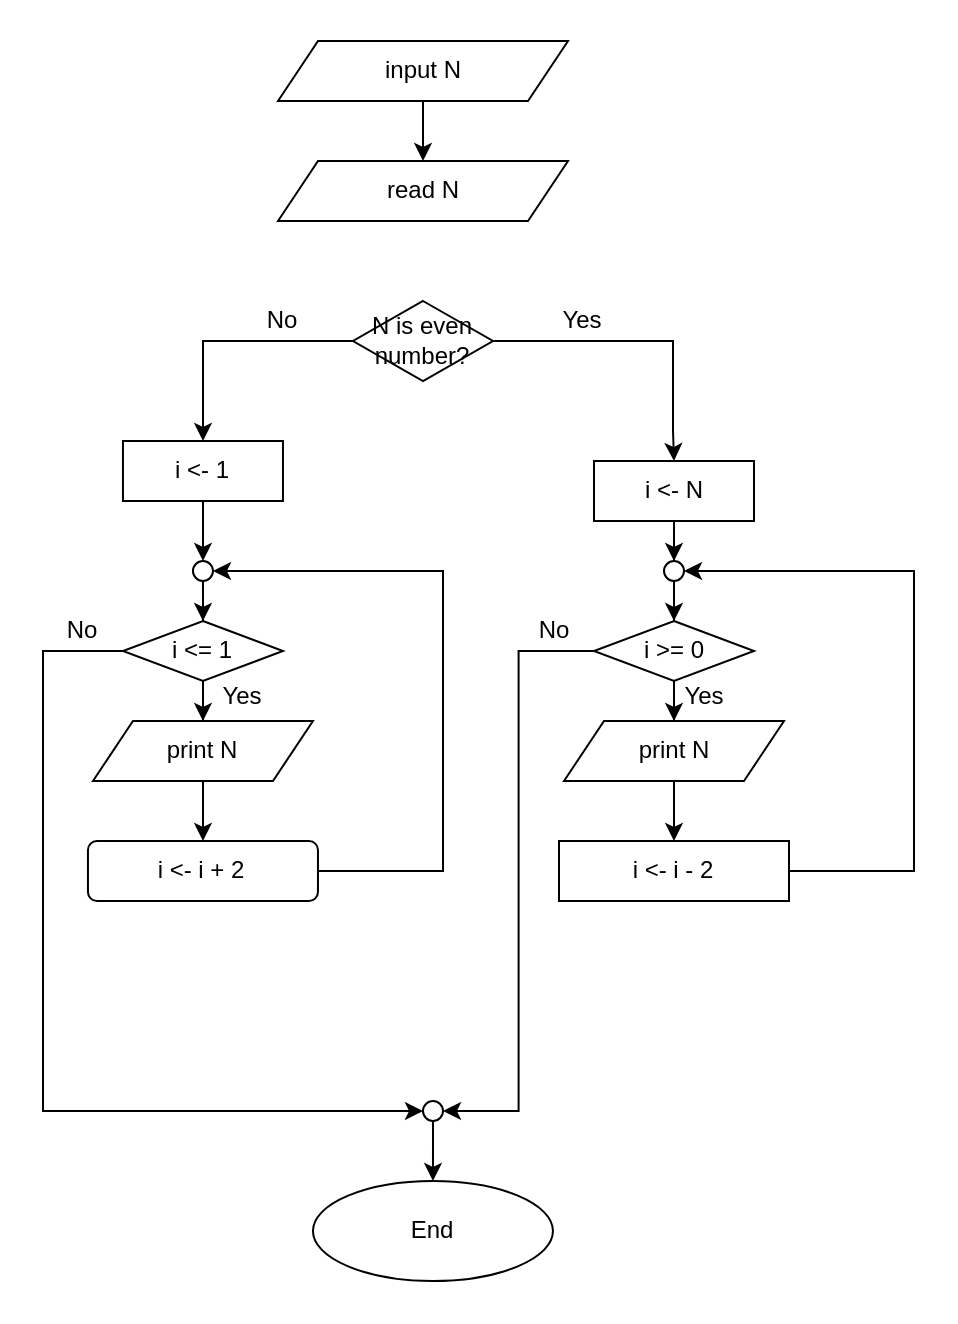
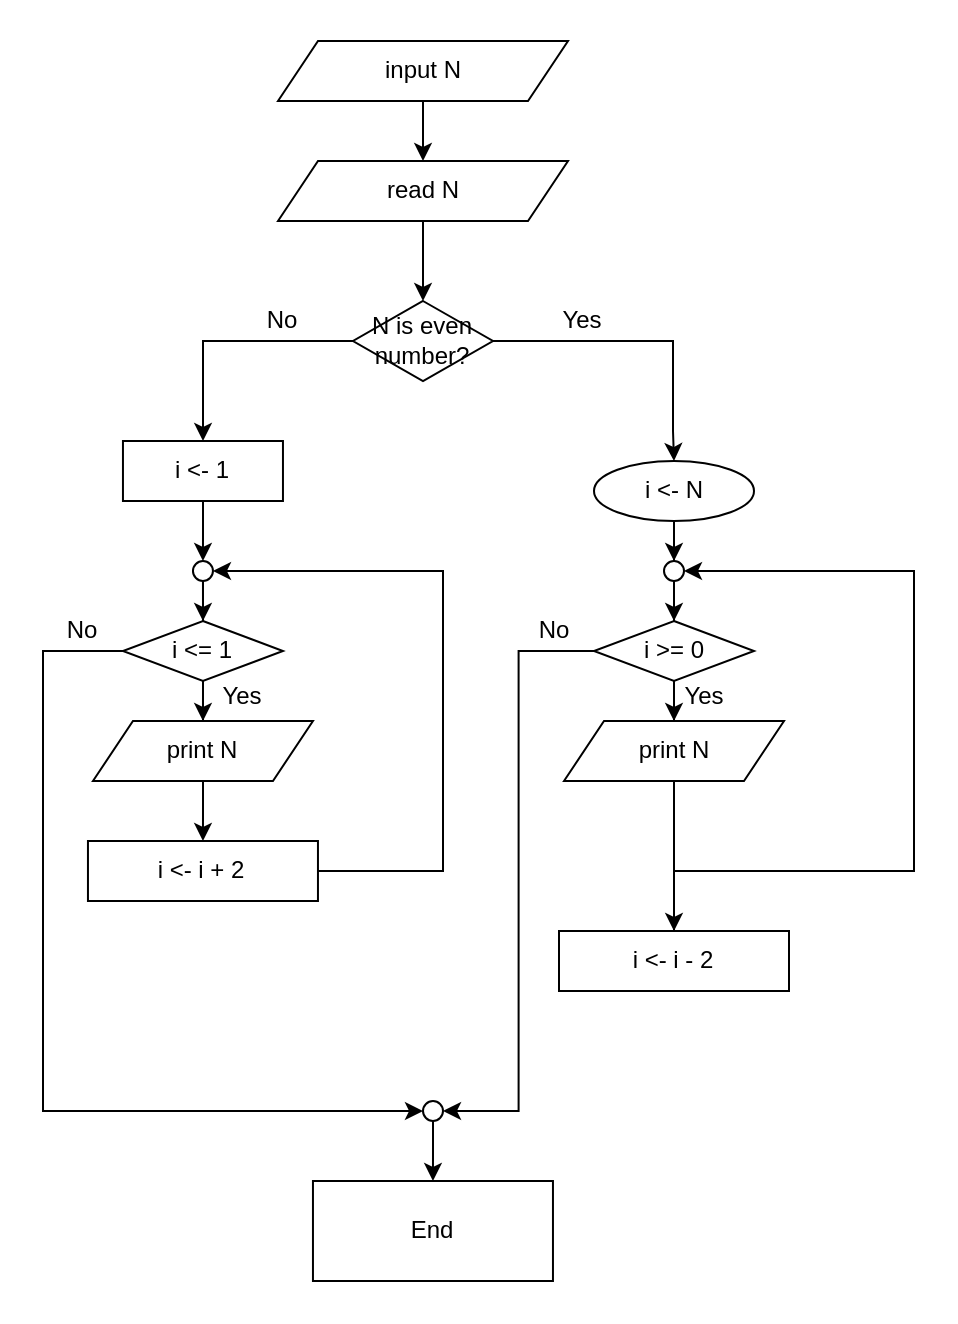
edge "read N" -> "N is even number?": added
node "i <- N": shape rectangle -> ellipse
node "i <- i + 2": shape rounded rectangle -> rectangle
node "i <- i - 2": moved (674, 871) -> (674, 961)
node "End": shape ellipse -> rectangle
